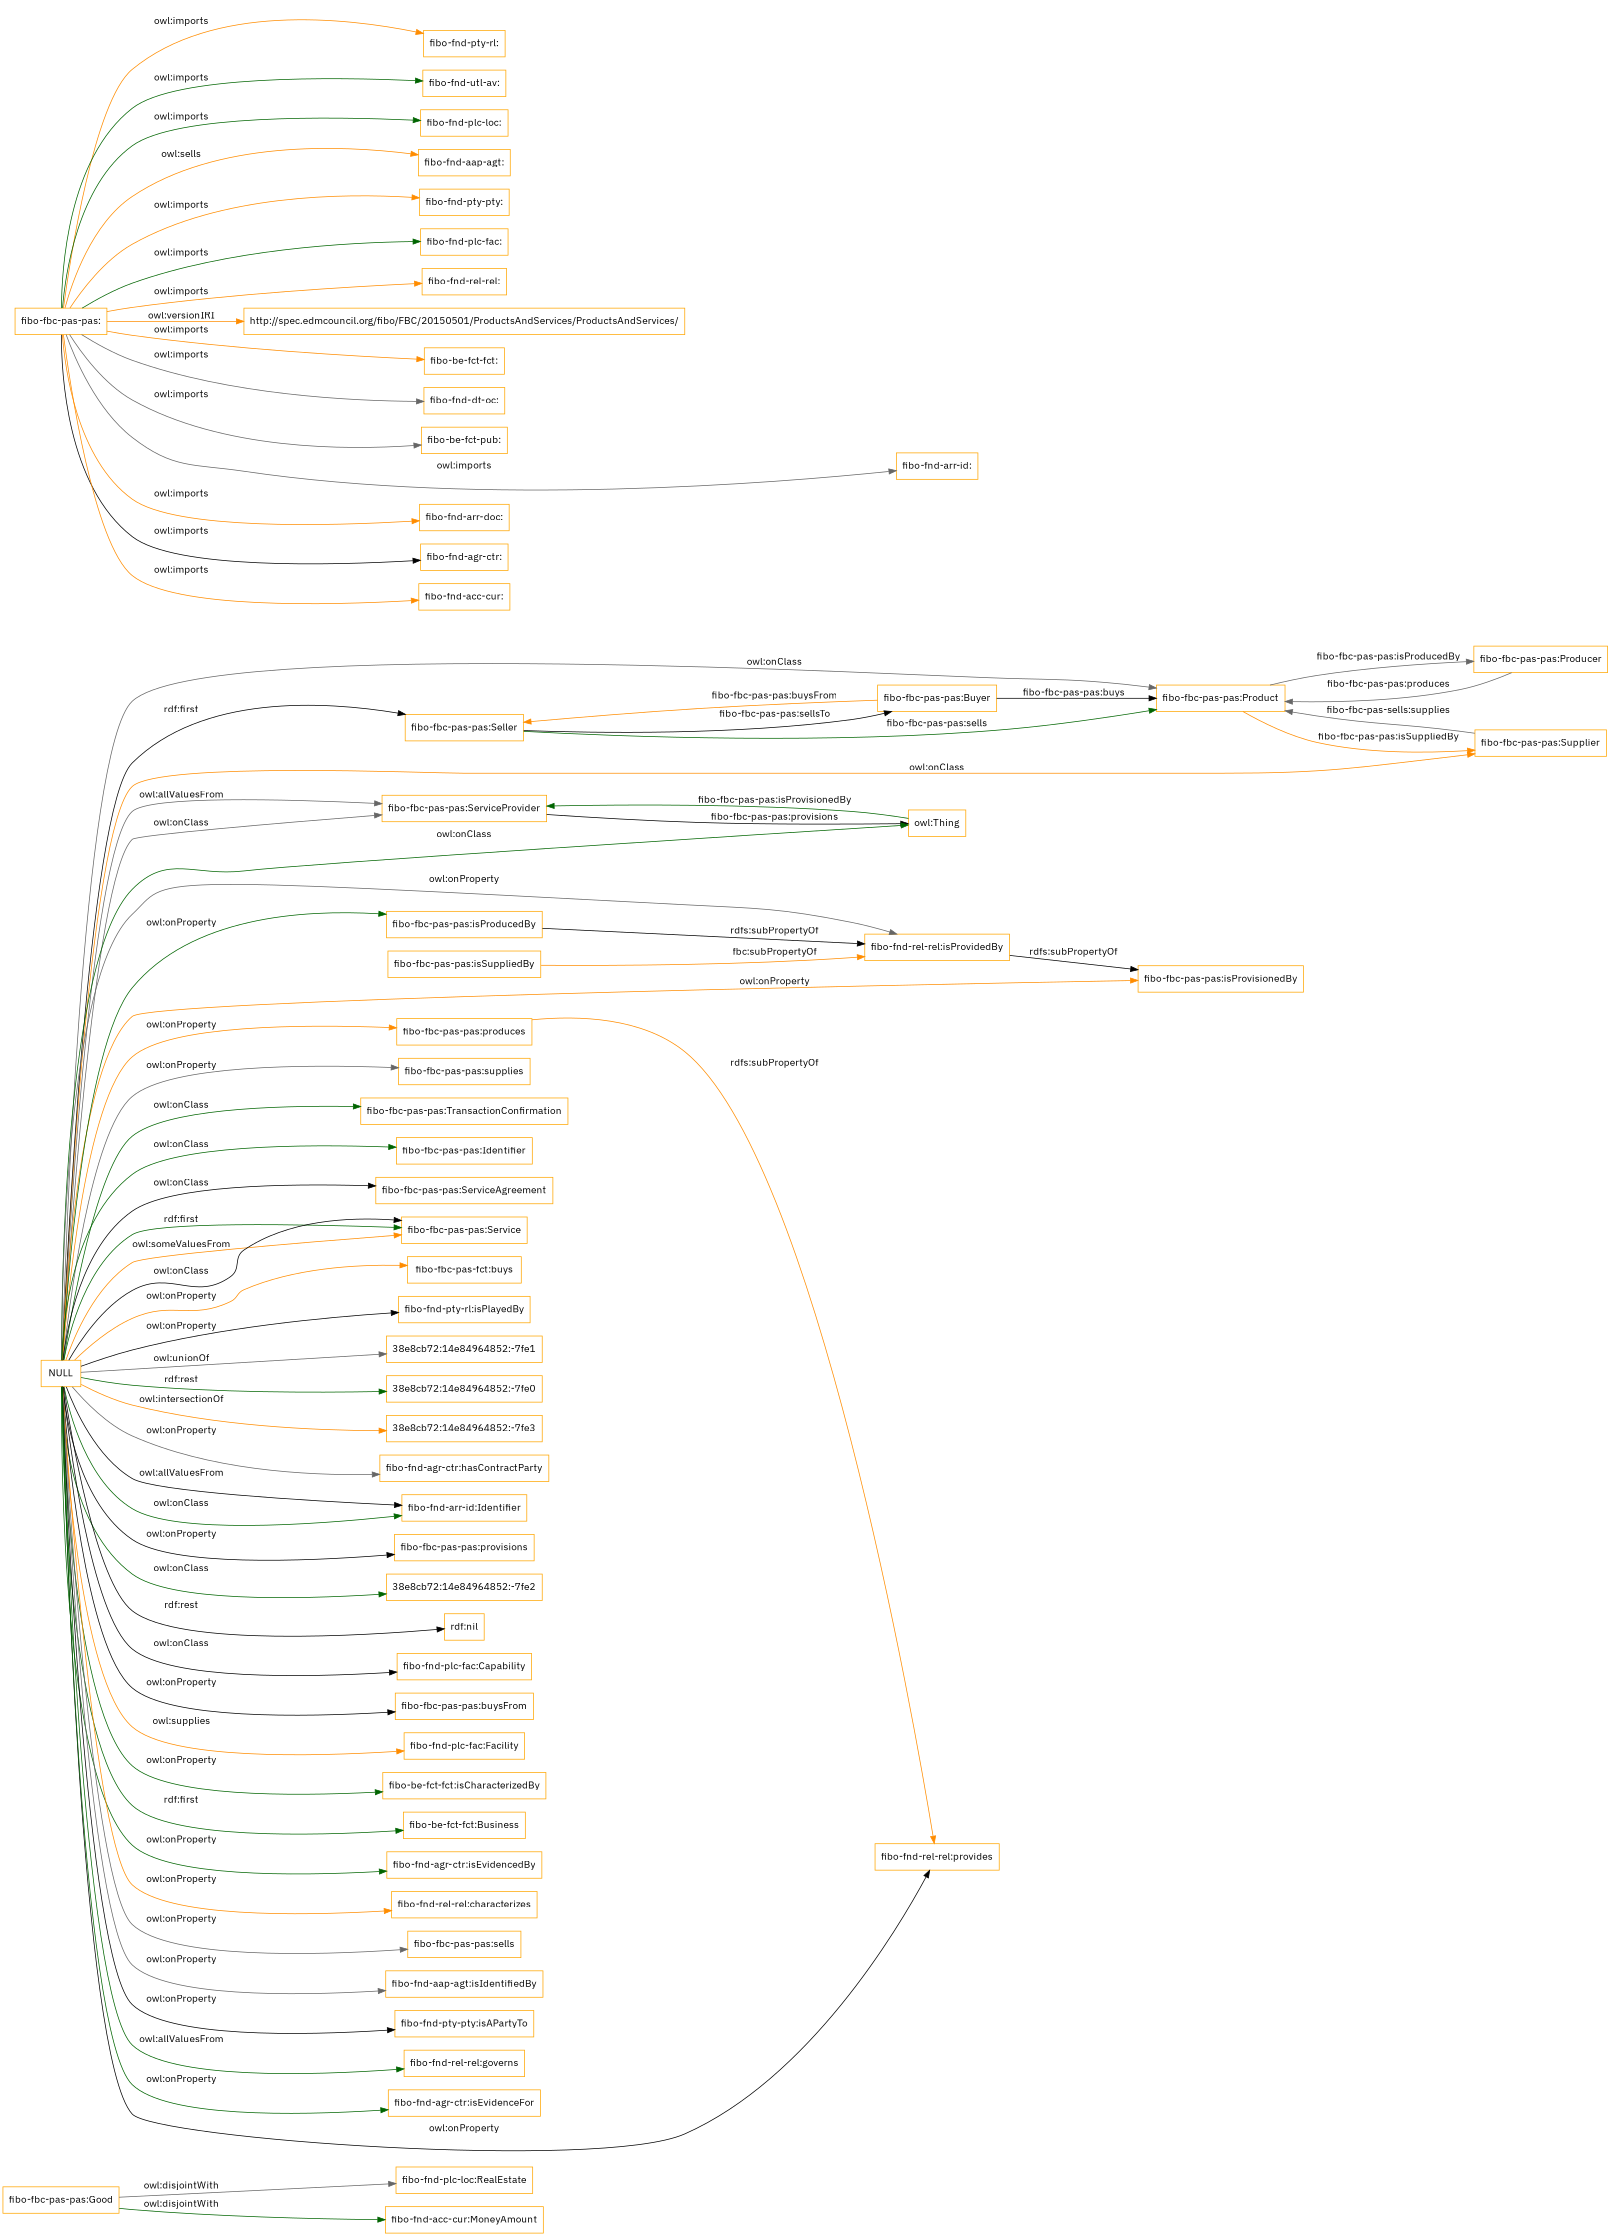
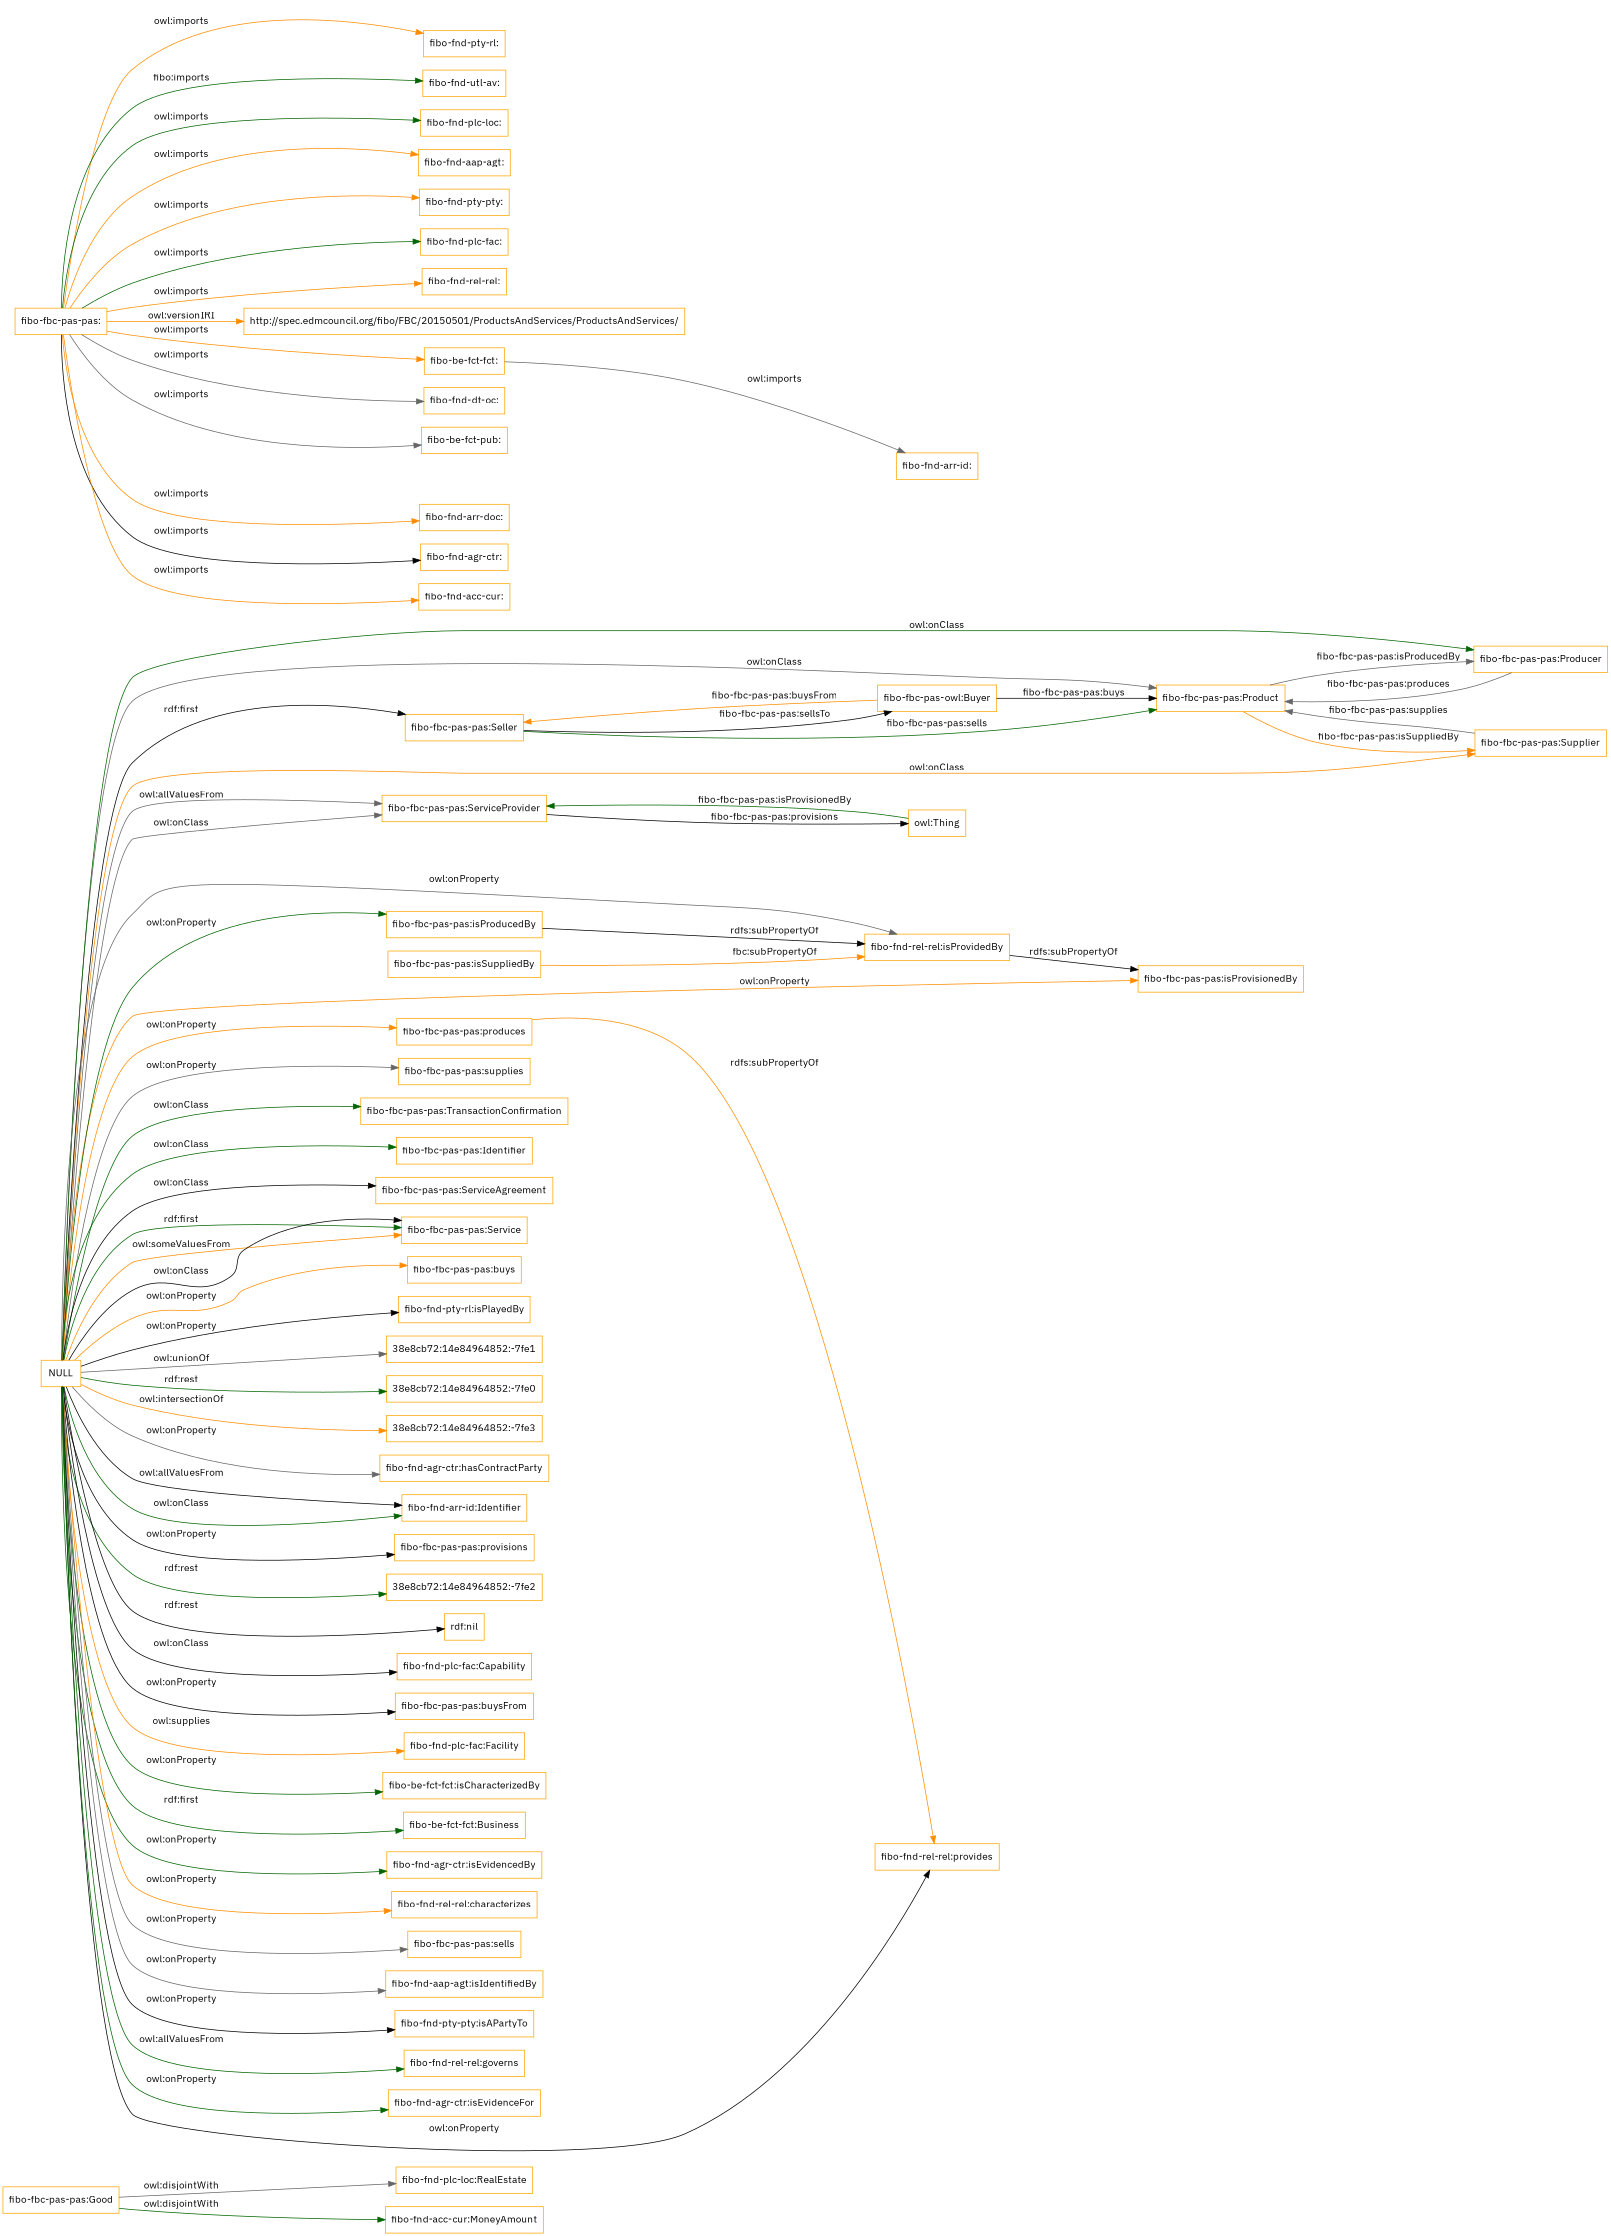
edge "fibo-fbc-pas-pas:" -> "fibo-fnd-utl-av:": label "owl:imports" -> "fibo:imports"
edge "fibo-fbc-pas-pas:" -> "fibo-fnd-aap-agt:": label "owl:sells" -> "owl:imports"
edge "fibo-fbc-pas-pas:" -> "fibo-fnd-arr-id:": now "fibo-be-fct-fct:" -> "fibo-fnd-arr-id:"
node "fibo-fbc-pas-pas:Buyer": label "fibo-fbc-pas-pas:Buyer" -> "fibo-fbc-pas-owl:Buyer"
edge "fibo-fbc-pas-pas:Supplier" -> "fibo-fbc-pas-pas:Product": label "fibo-fbc-pas-sells:supplies" -> "fibo-fbc-pas-pas:supplies"
edge "NULL" -> "owl:Thing": now "NULL" -> "fibo-fbc-pas-pas:Producer"
node "fibo-fbc-pas-fct:buys": label "fibo-fbc-pas-fct:buys" -> "fibo-fbc-pas-pas:buys"
edge "NULL" -> "38e8cb72:14e84964852:-7fe2": label "owl:onClass" -> "rdf:rest"
